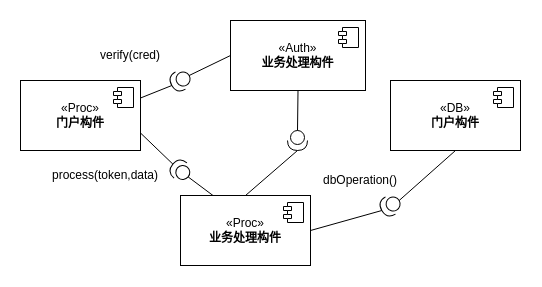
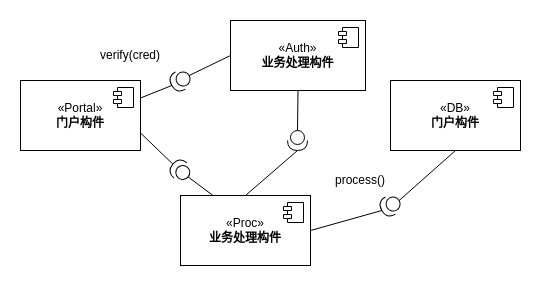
node "«Proc» 门户构件": label "«Proc» 门户构件" -> "«Portal» 门户构件"
node "process(token,data)": removed
node "dbOperation()": label "dbOperation()" -> "process()"
